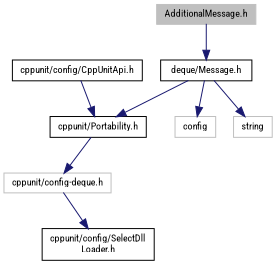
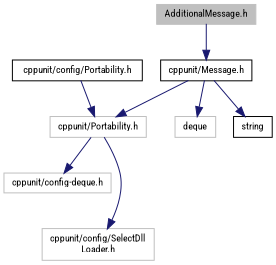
node "cppunit/config/CppUnitApi.h": label "cppunit/config/CppUnitApi.h" -> "cppunit/config/Portability.h"
node "deque/Message.h": label "deque/Message.h" -> "cppunit/Message.h"
node "cppunit/Portability.h": color black -> grey75
node "config": label "config" -> "deque"
node "string": color grey75 -> black
edge "cppunit/config-deque.h" -> "cppunit/config/SelectDll Loader.h": now "cppunit/Portability.h" -> "cppunit/config/SelectDll Loader.h"
node "cppunit/config/SelectDll Loader.h": color black -> grey75
